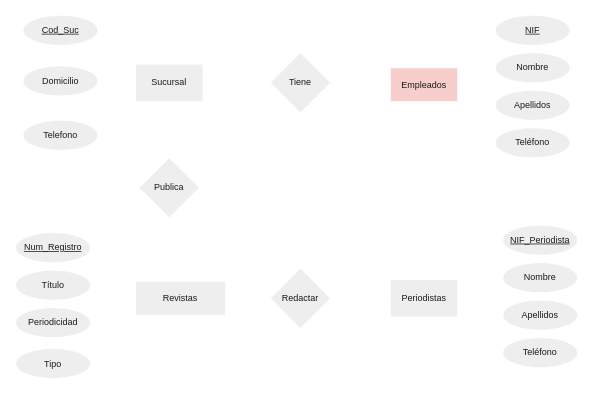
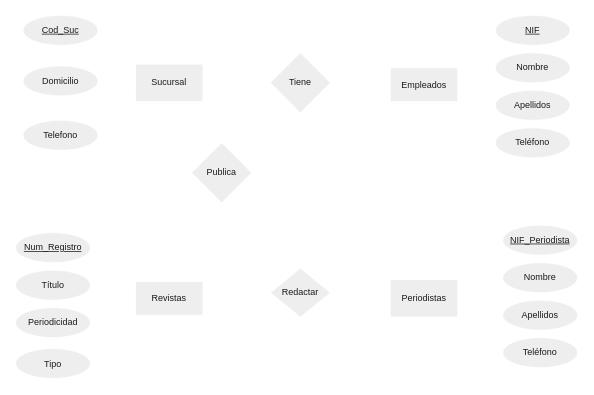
node "Empleados": fillcolor #f8cecc -> #eeeeee
node "Publica": moved (169, 188) -> (222, 173)
node "Revistas": size 90x34 -> 68x34
node "Redactar": size 60x60 -> 60x49
